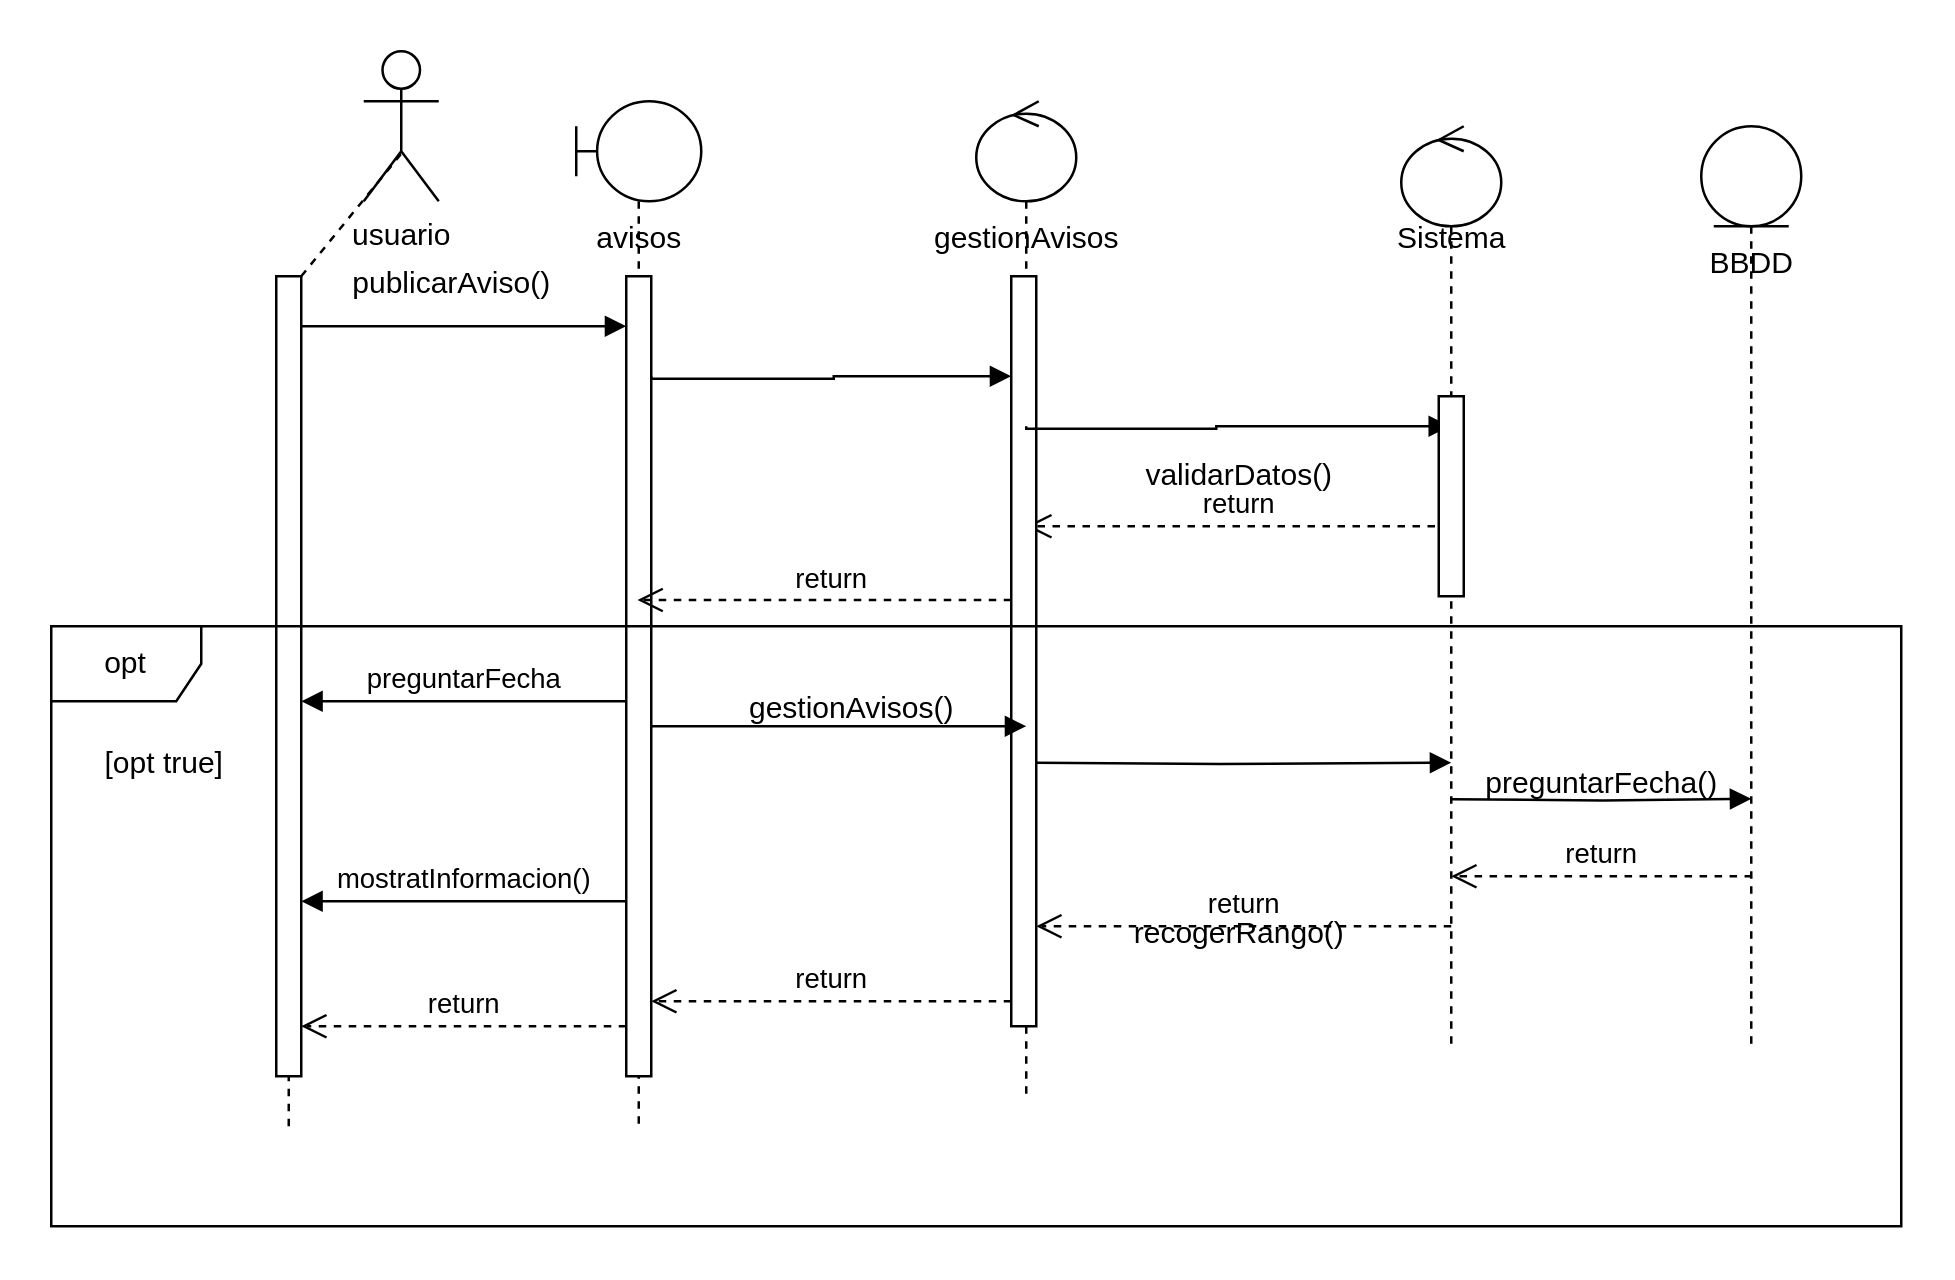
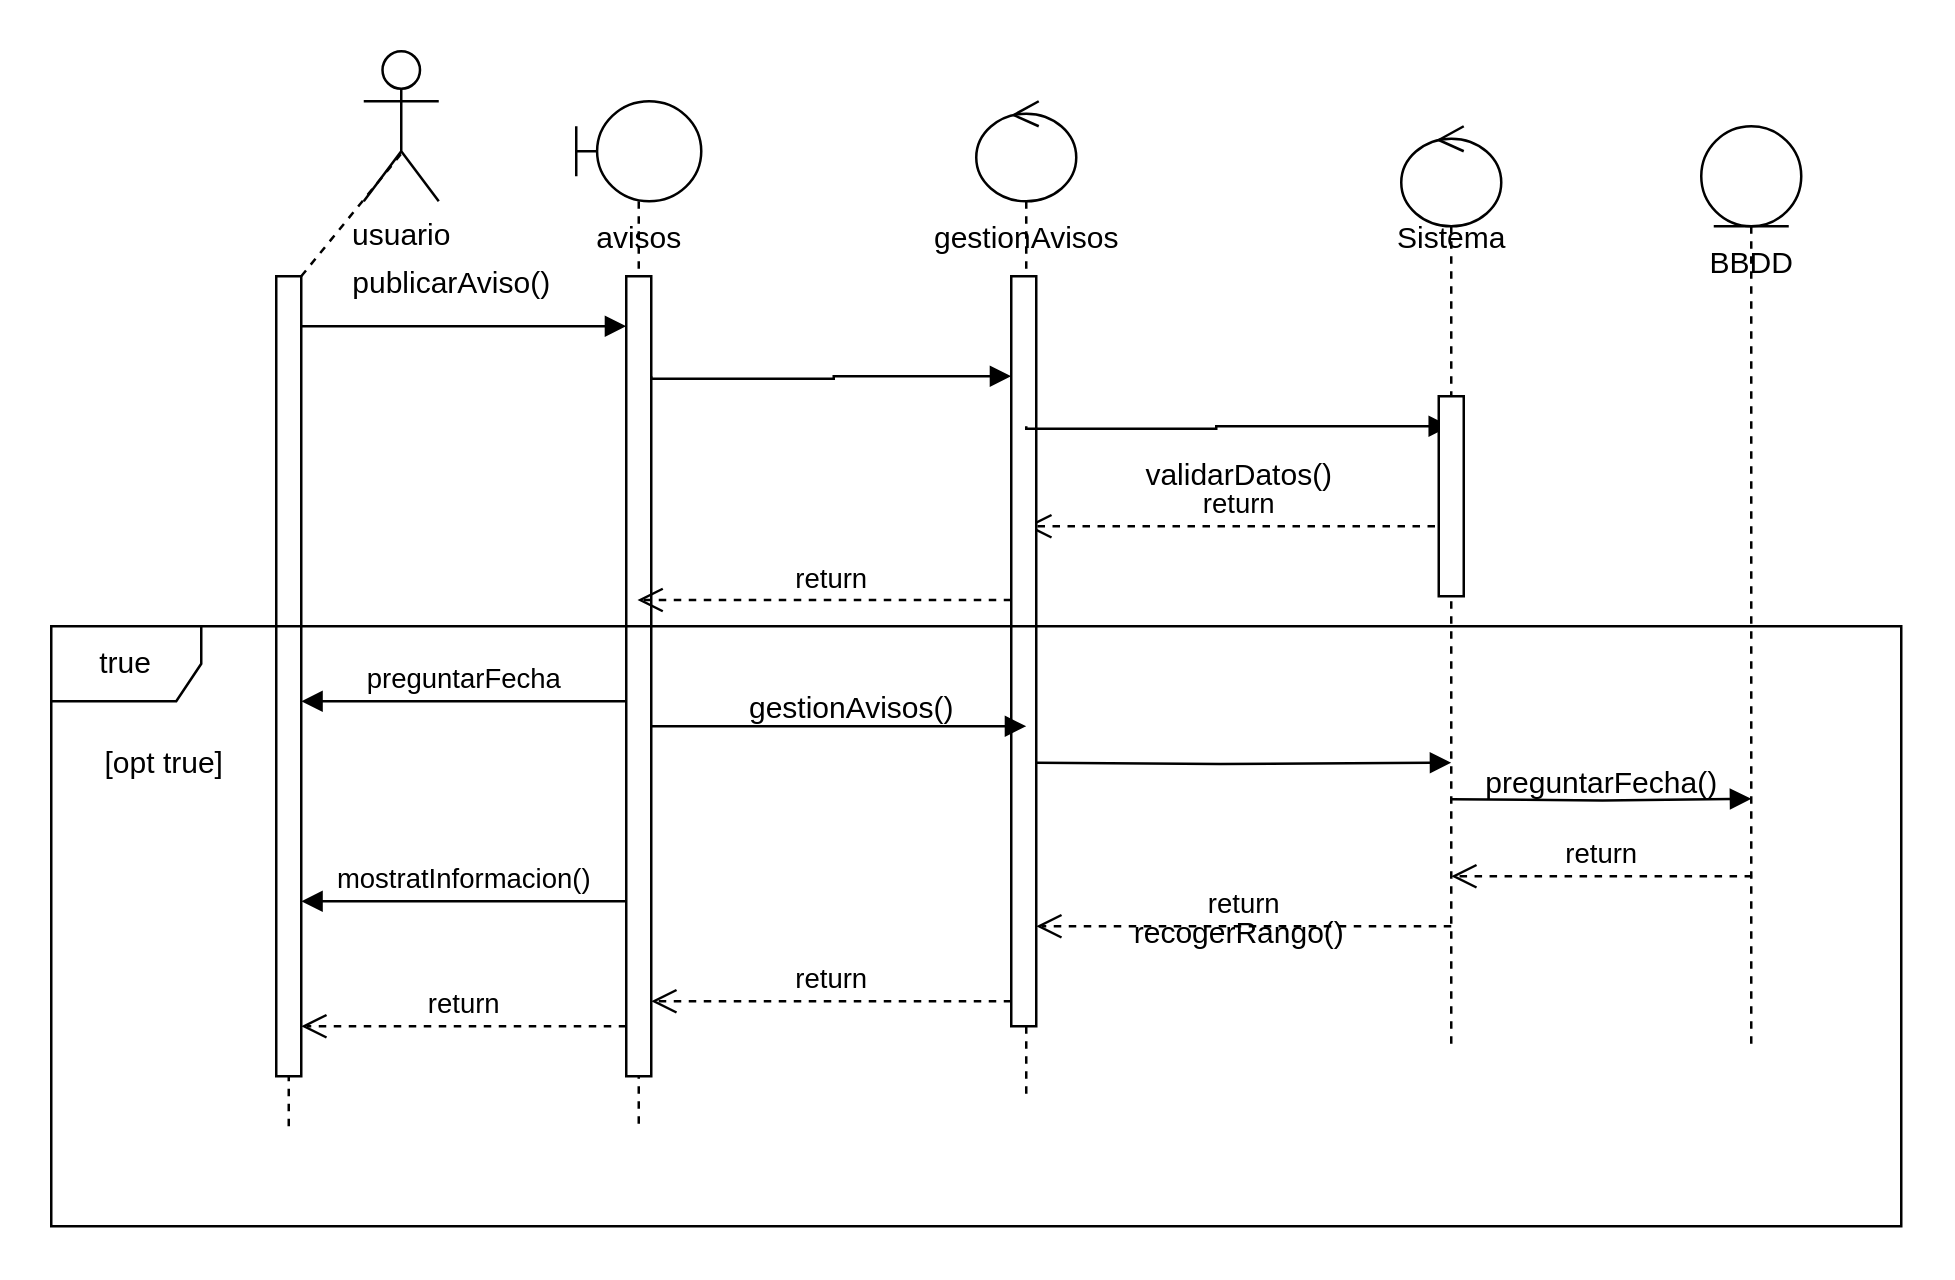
node "opt": label "opt" -> "true"
